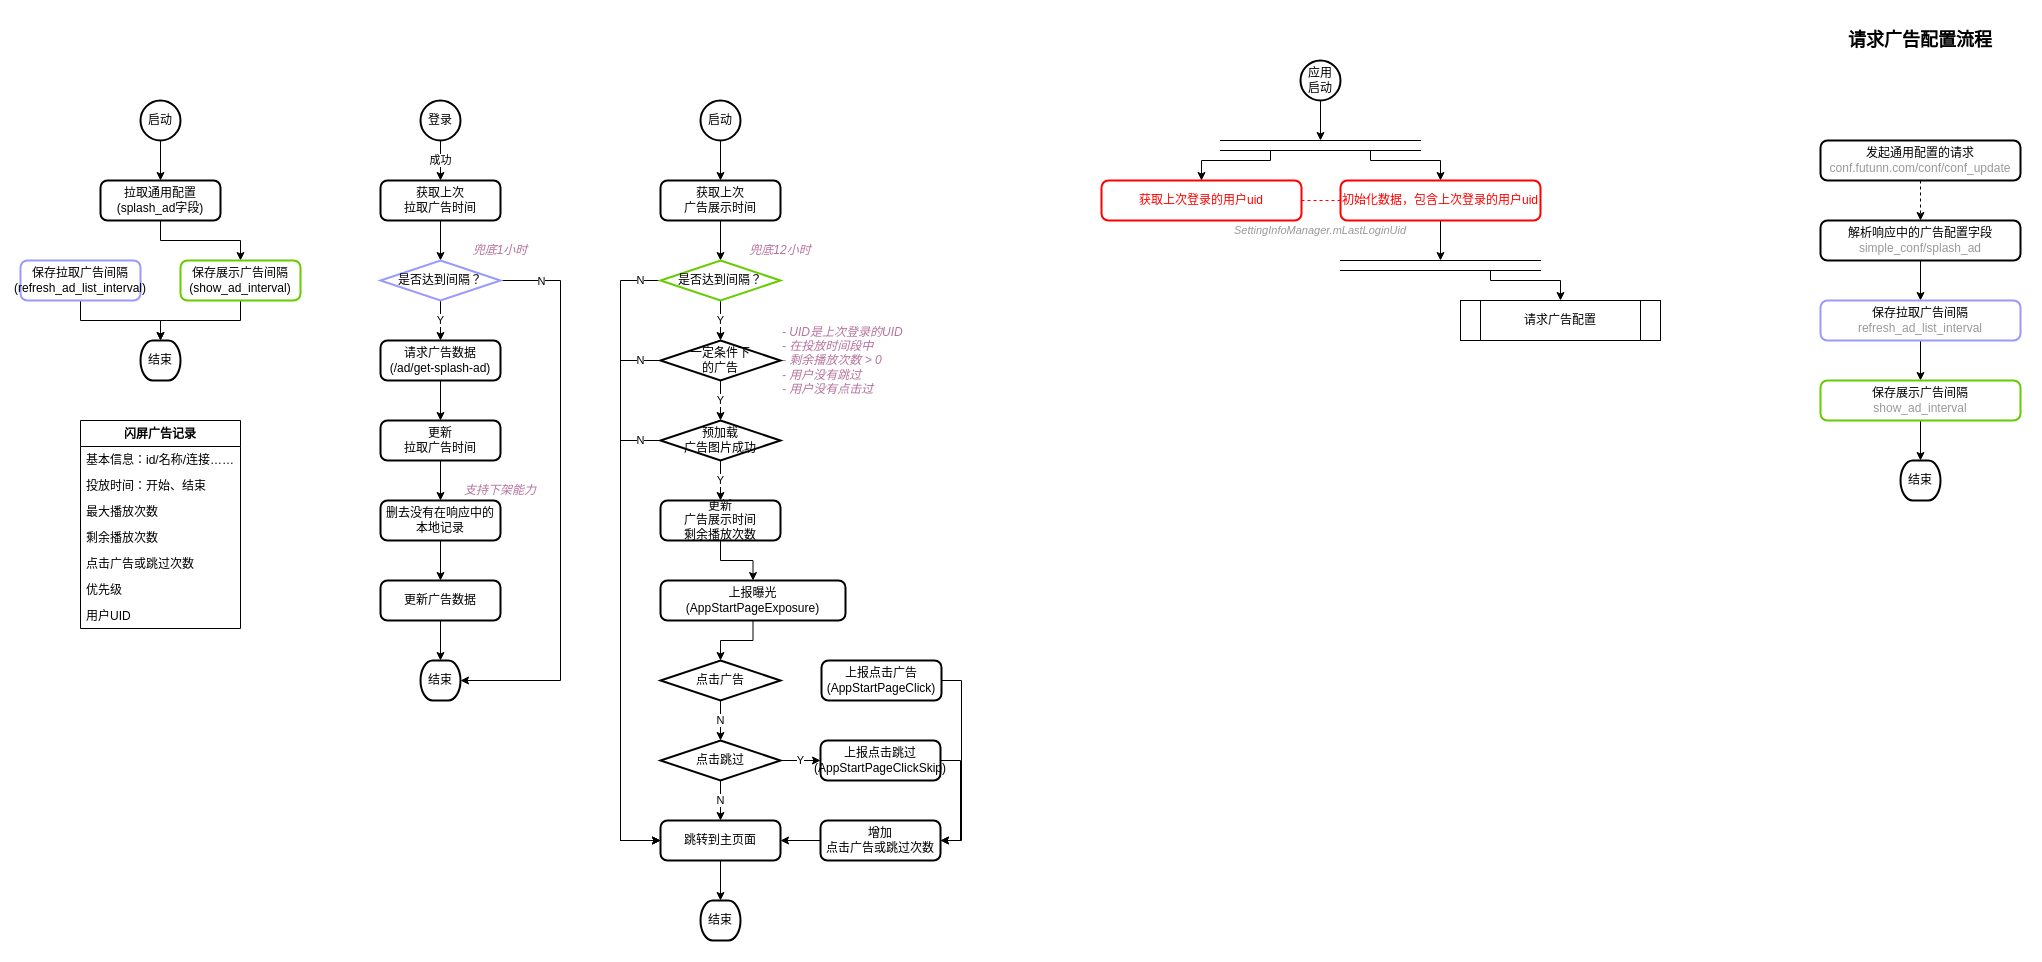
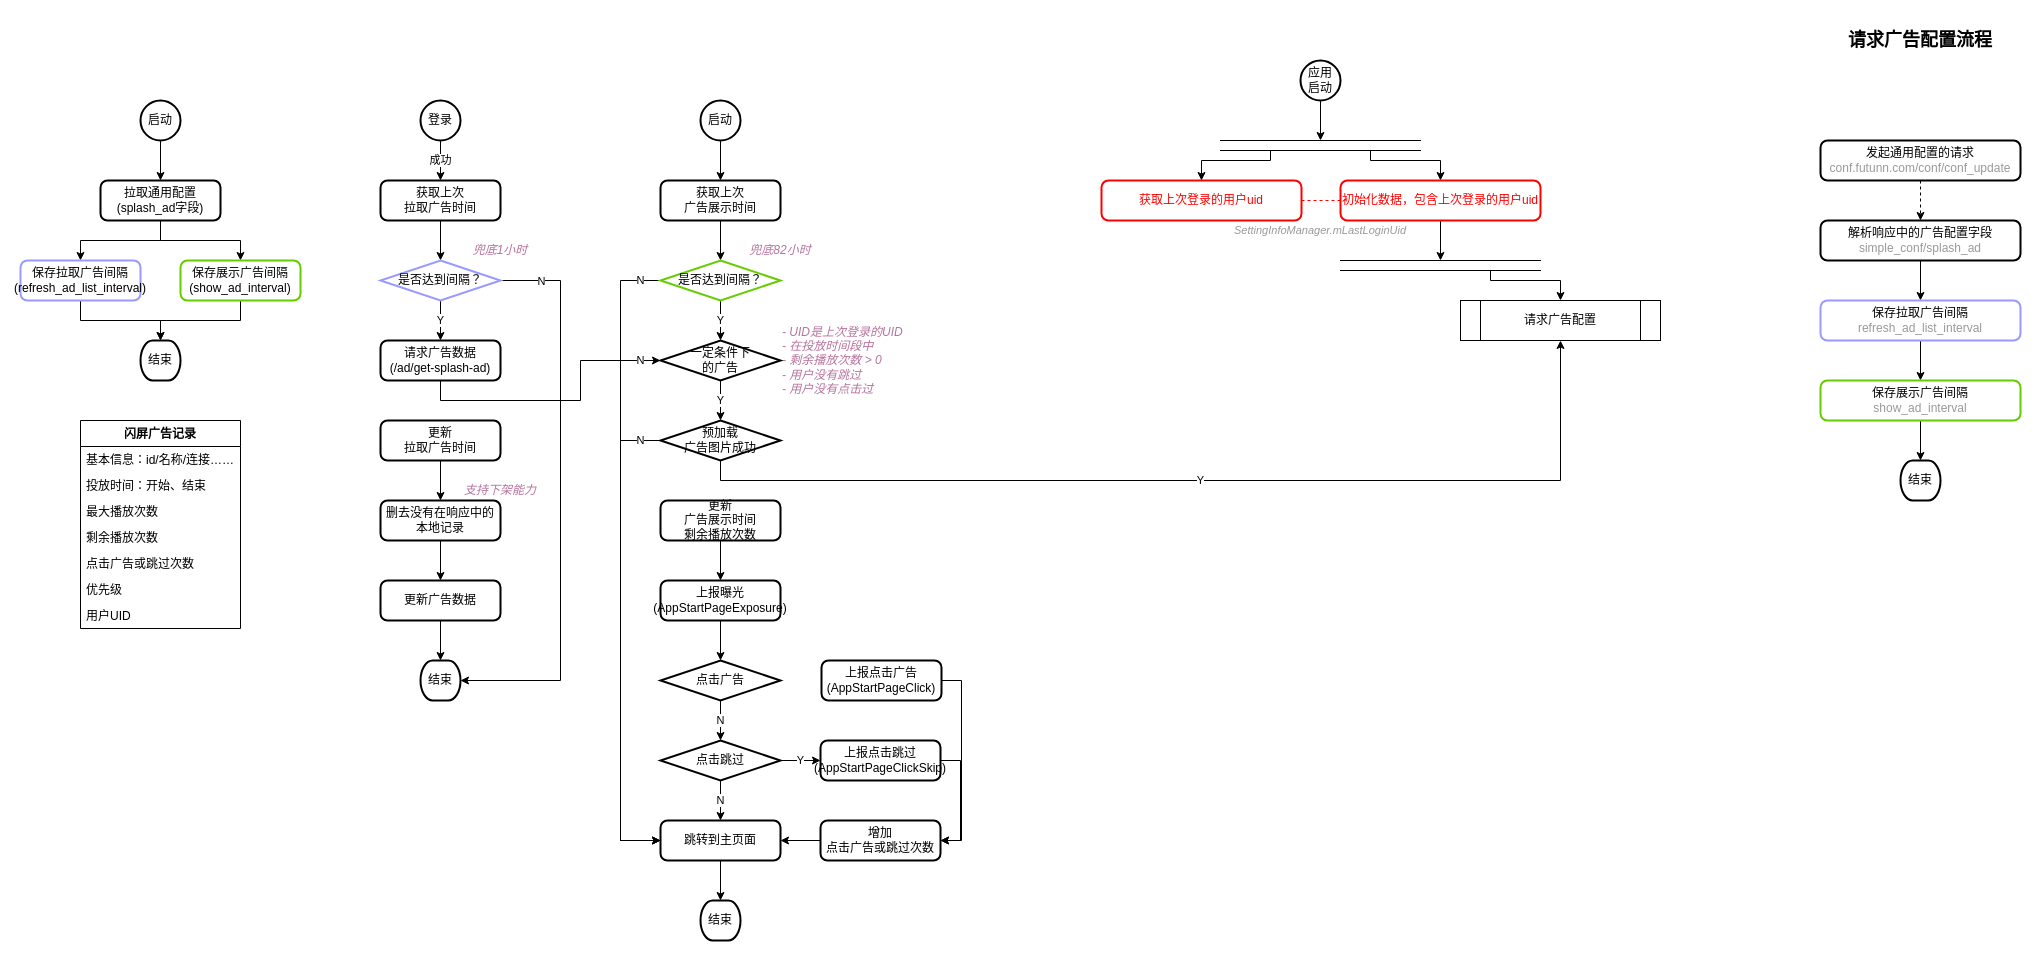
edge "拉取通用配置 (splash_ad字段)" -> "保存拉取广告间隔 (refresh_ad_list_interval)": added
node "兜底12小时": label "兜底12小时" -> "兜底82小时"
edge "请求广告数据 (/ad/get-splash-ad)" -> "更新 拉取广告时间": now "请求广告数据 (/ad/get-splash-ad)" -> "一定条件下 的广告"
edge "预加载 广告图片成功" -> "更新 广告展示时间 剩余播放次数": now "预加载 广告图片成功" -> "请求广告配置"
node "上报曝光 (AppStartPageExposure)": size 185x40 -> 120x40
